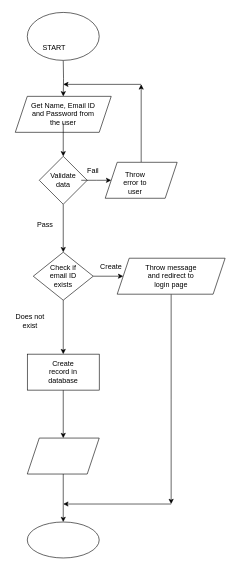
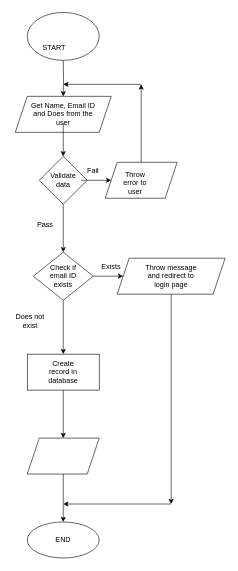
node "Get Name, Email ID and Password from the user": label "Get Name, Email ID and Password from the user" -> "Get Name, Email ID and Does from the user"
node "Create": label "Create" -> "Exists"
node "END": added
